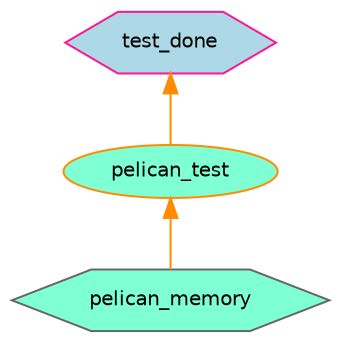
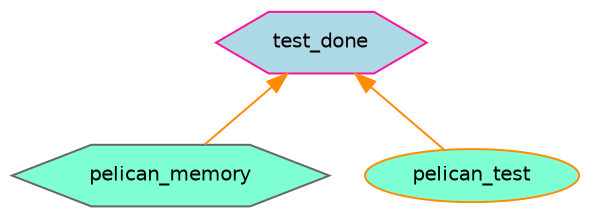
edge "pelican_memory" -> "pelican_test": now "pelican_memory" -> "test_done"
